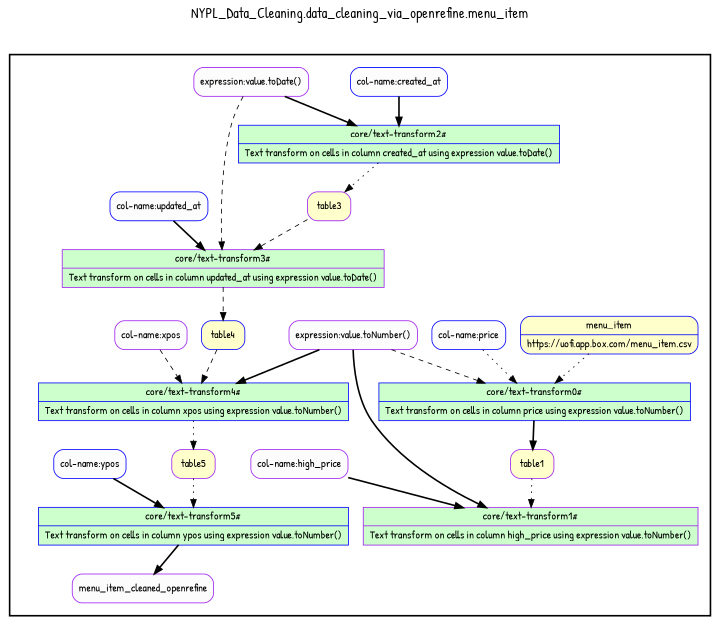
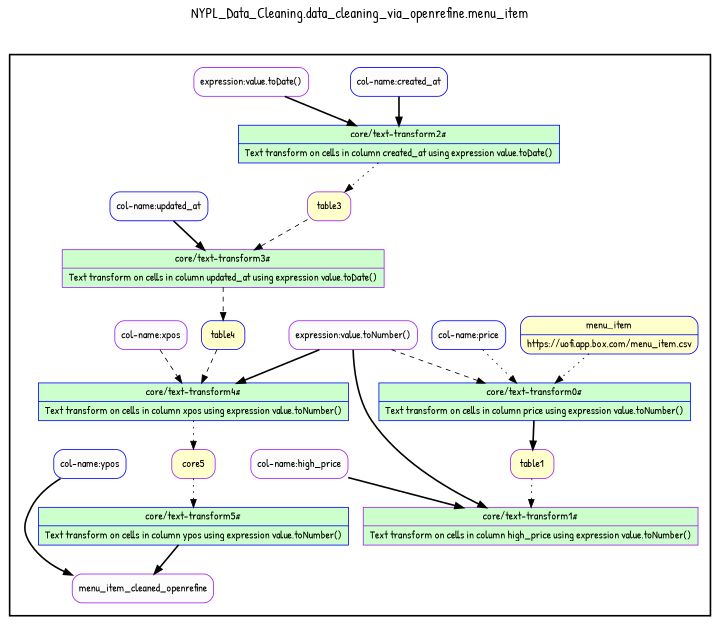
edge "expression:value.toDate()" -> "core/text-transform3#": removed
node "table5": label "table5" -> "core5"
edge "col-name:ypos" -> "core/text-transform5#": now "col-name:ypos" -> "menu_item_cleaned_openrefine"
